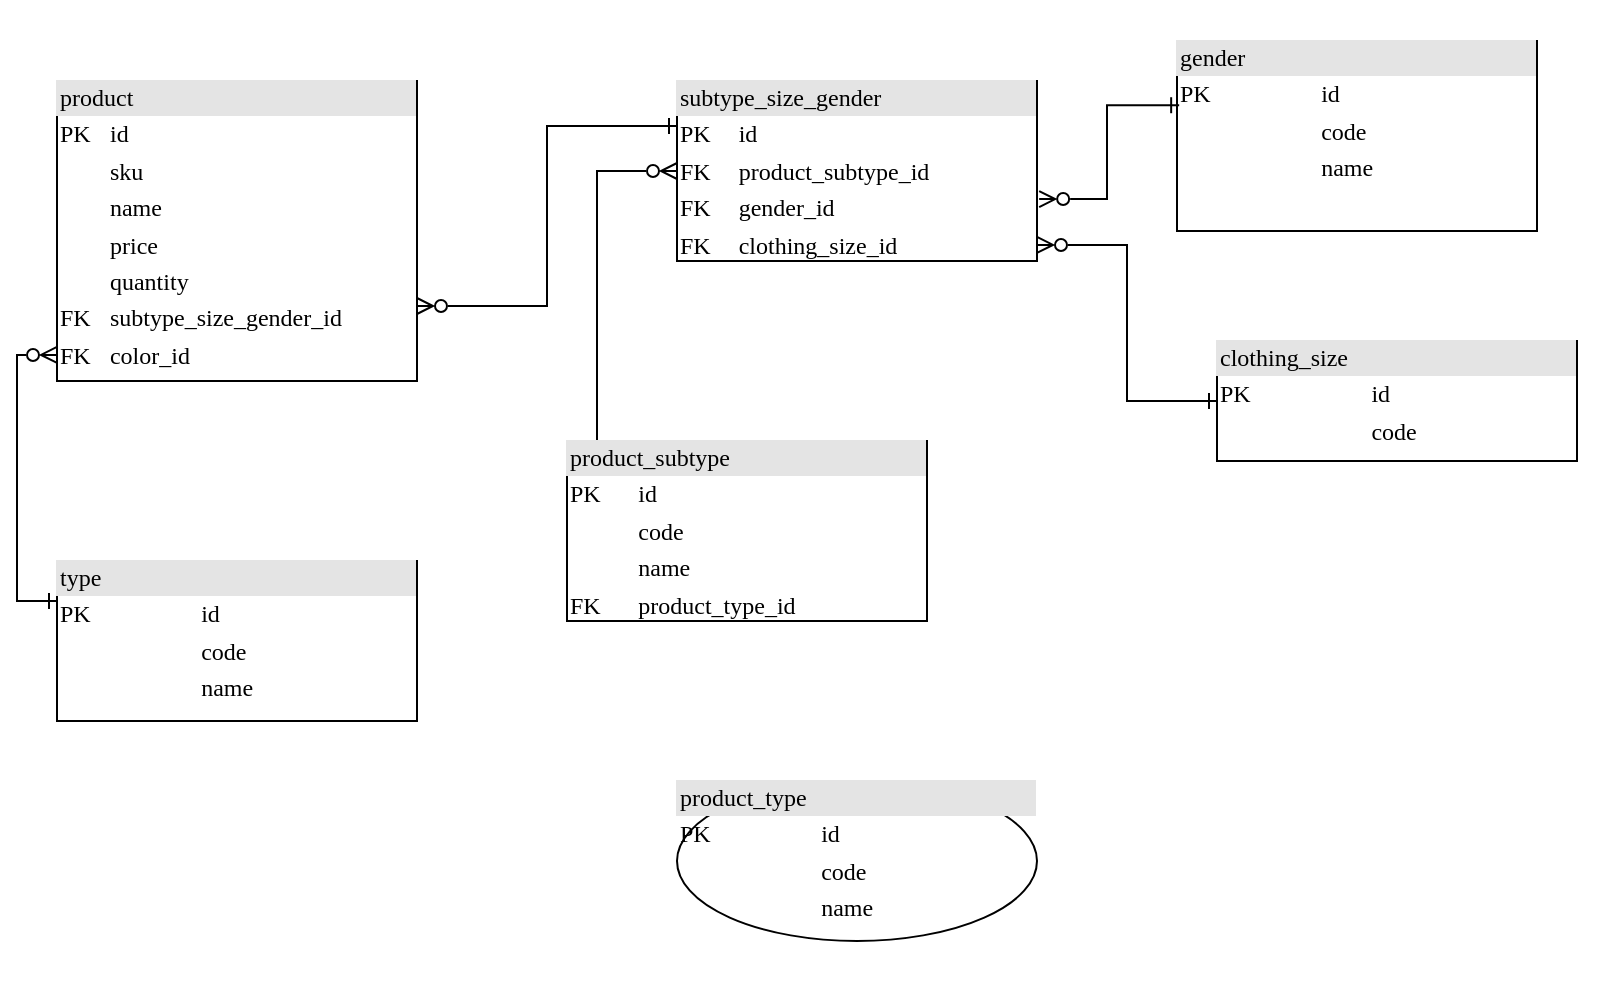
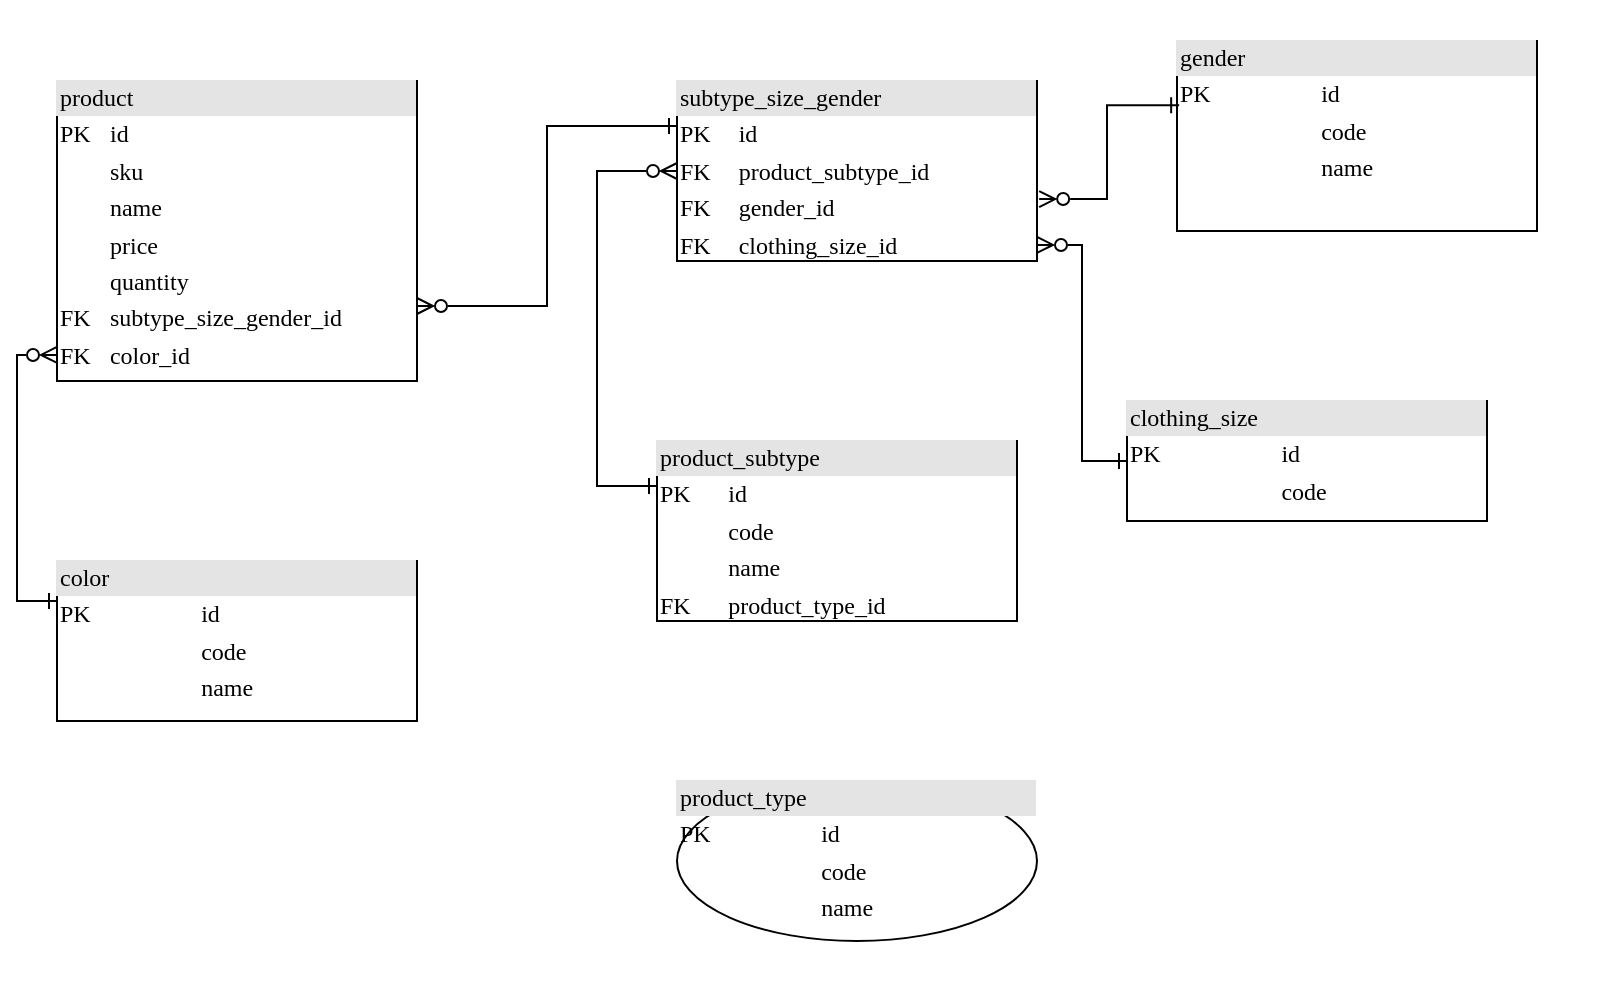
node "clothing_size PK id code": moved (1397, 401) -> (1307, 461)
node "product_subtype PK id code name FK product_type_id": moved (747, 531) -> (837, 531)
node "type PK id code name": label "type PK id code name" -> "color PK id code name"
